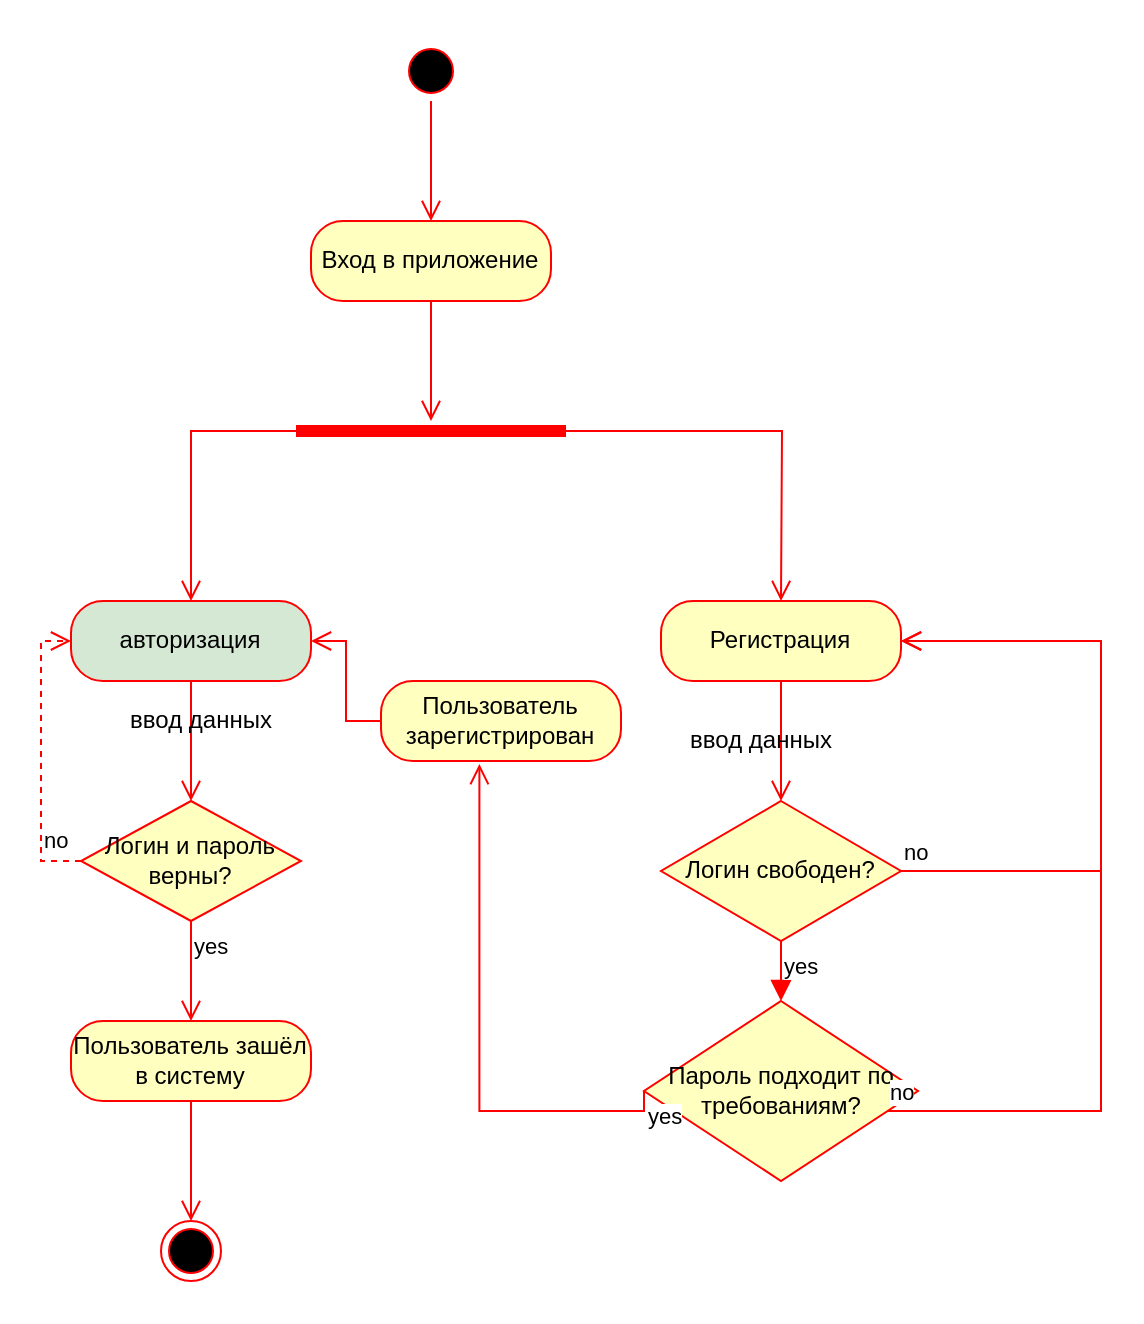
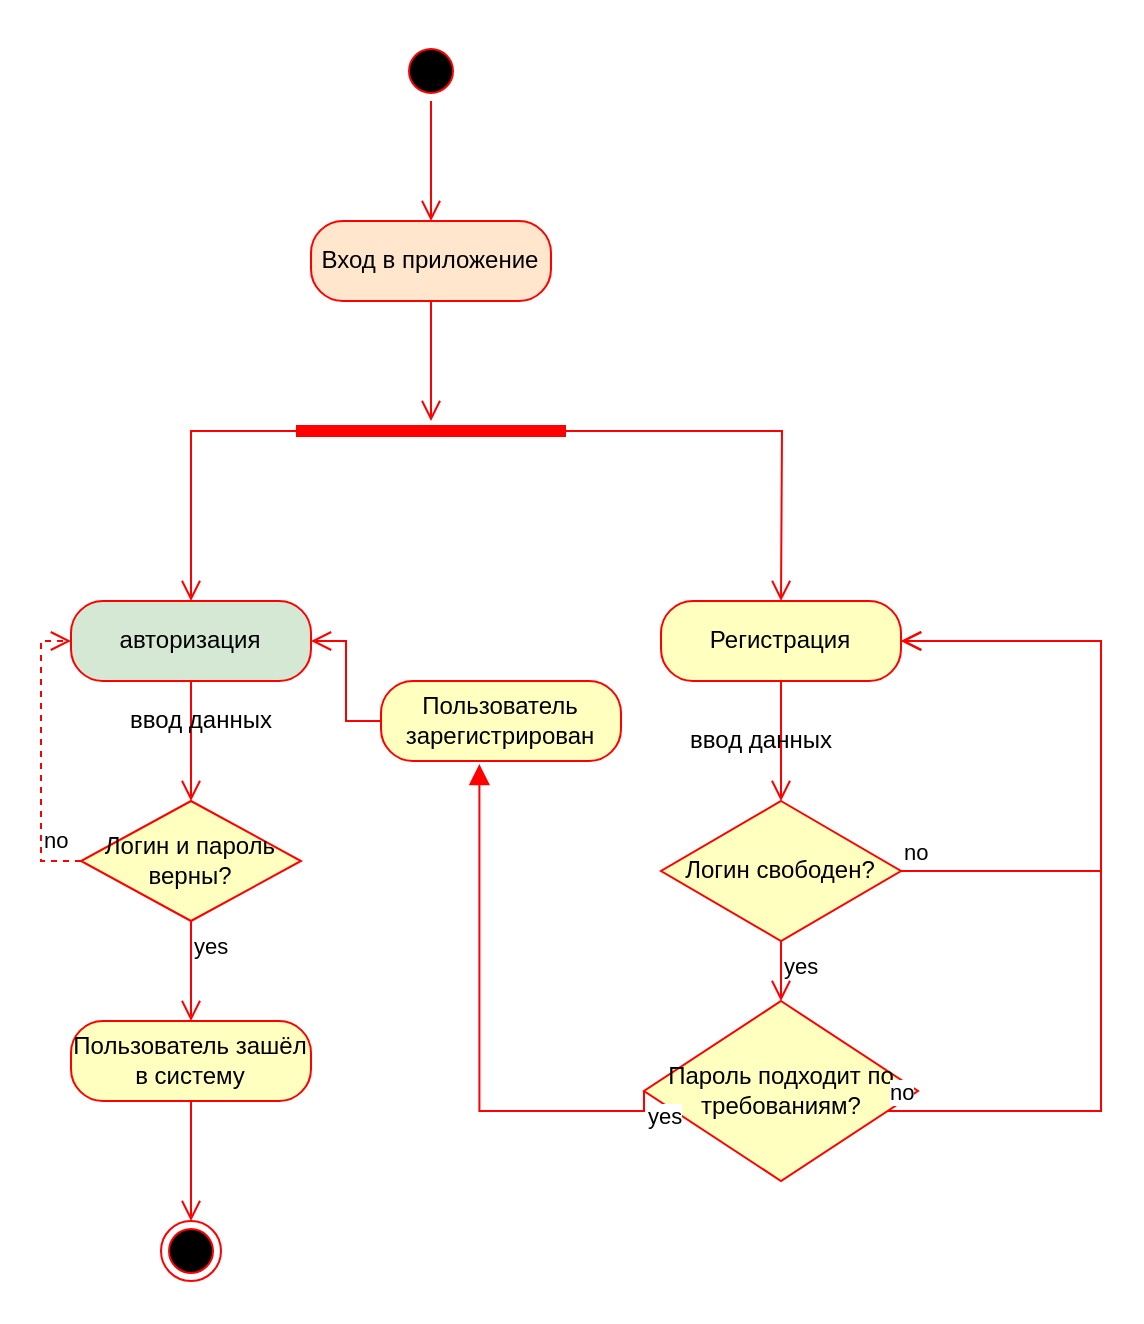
node "Вход в приложение": fillcolor #ffffc0 -> #ffe6cc
edge "Пароль подходит по требованиям?" -> "Пользователь зарегистрирован": arrowhead open -> block
edge "Логин свободен?" -> "Пароль подходит по требованиям?": arrowhead block -> open
